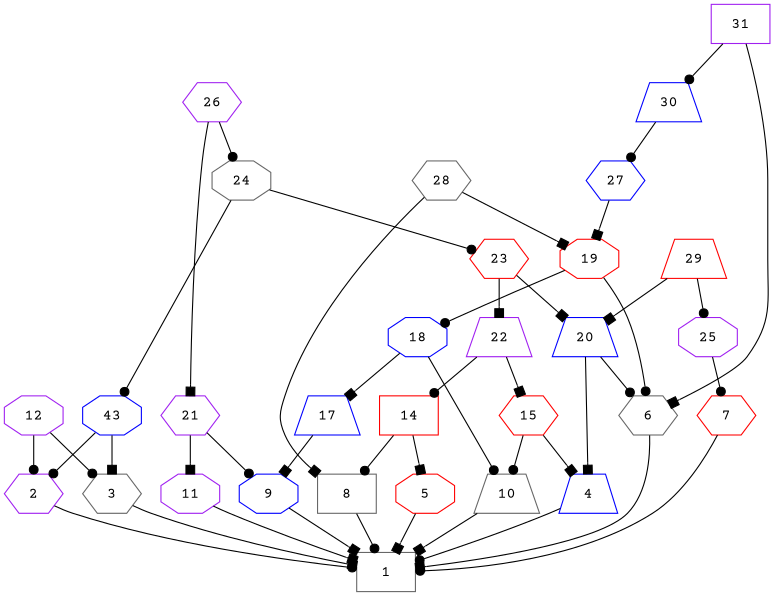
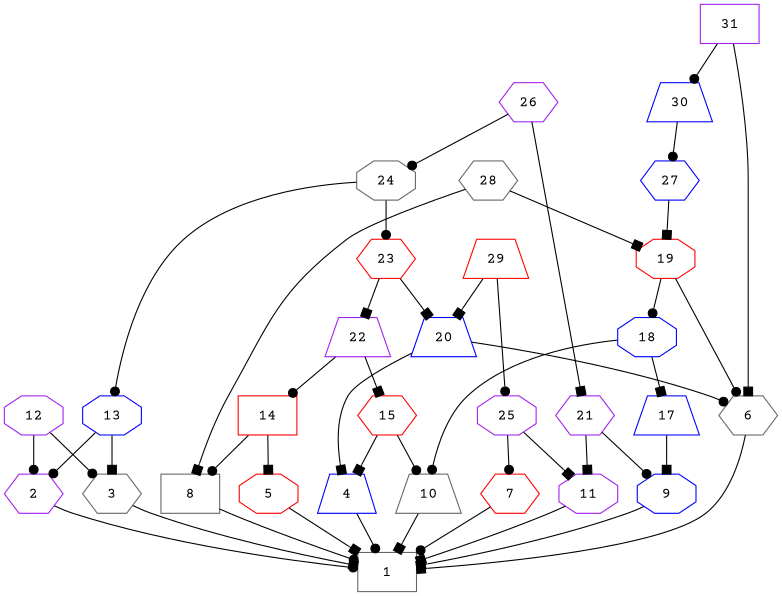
node "43": label "43" -> "13"
edge "25" -> "11": added
